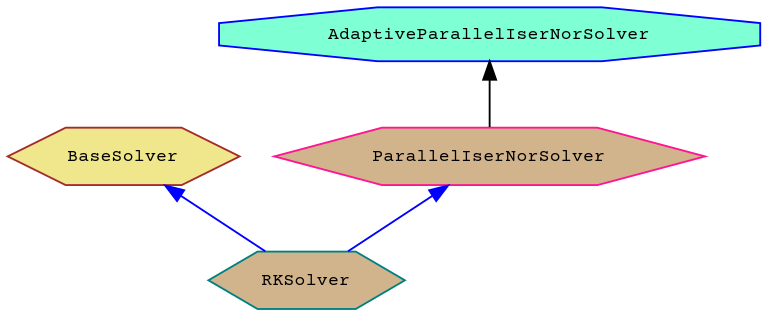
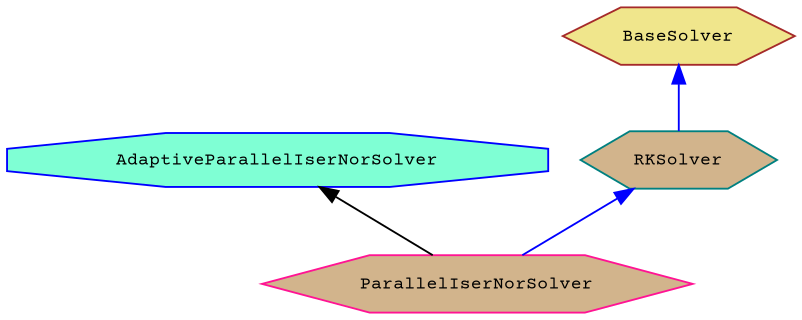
edge "RKSolver" -> "ParallelIserNorSolver": reversed
